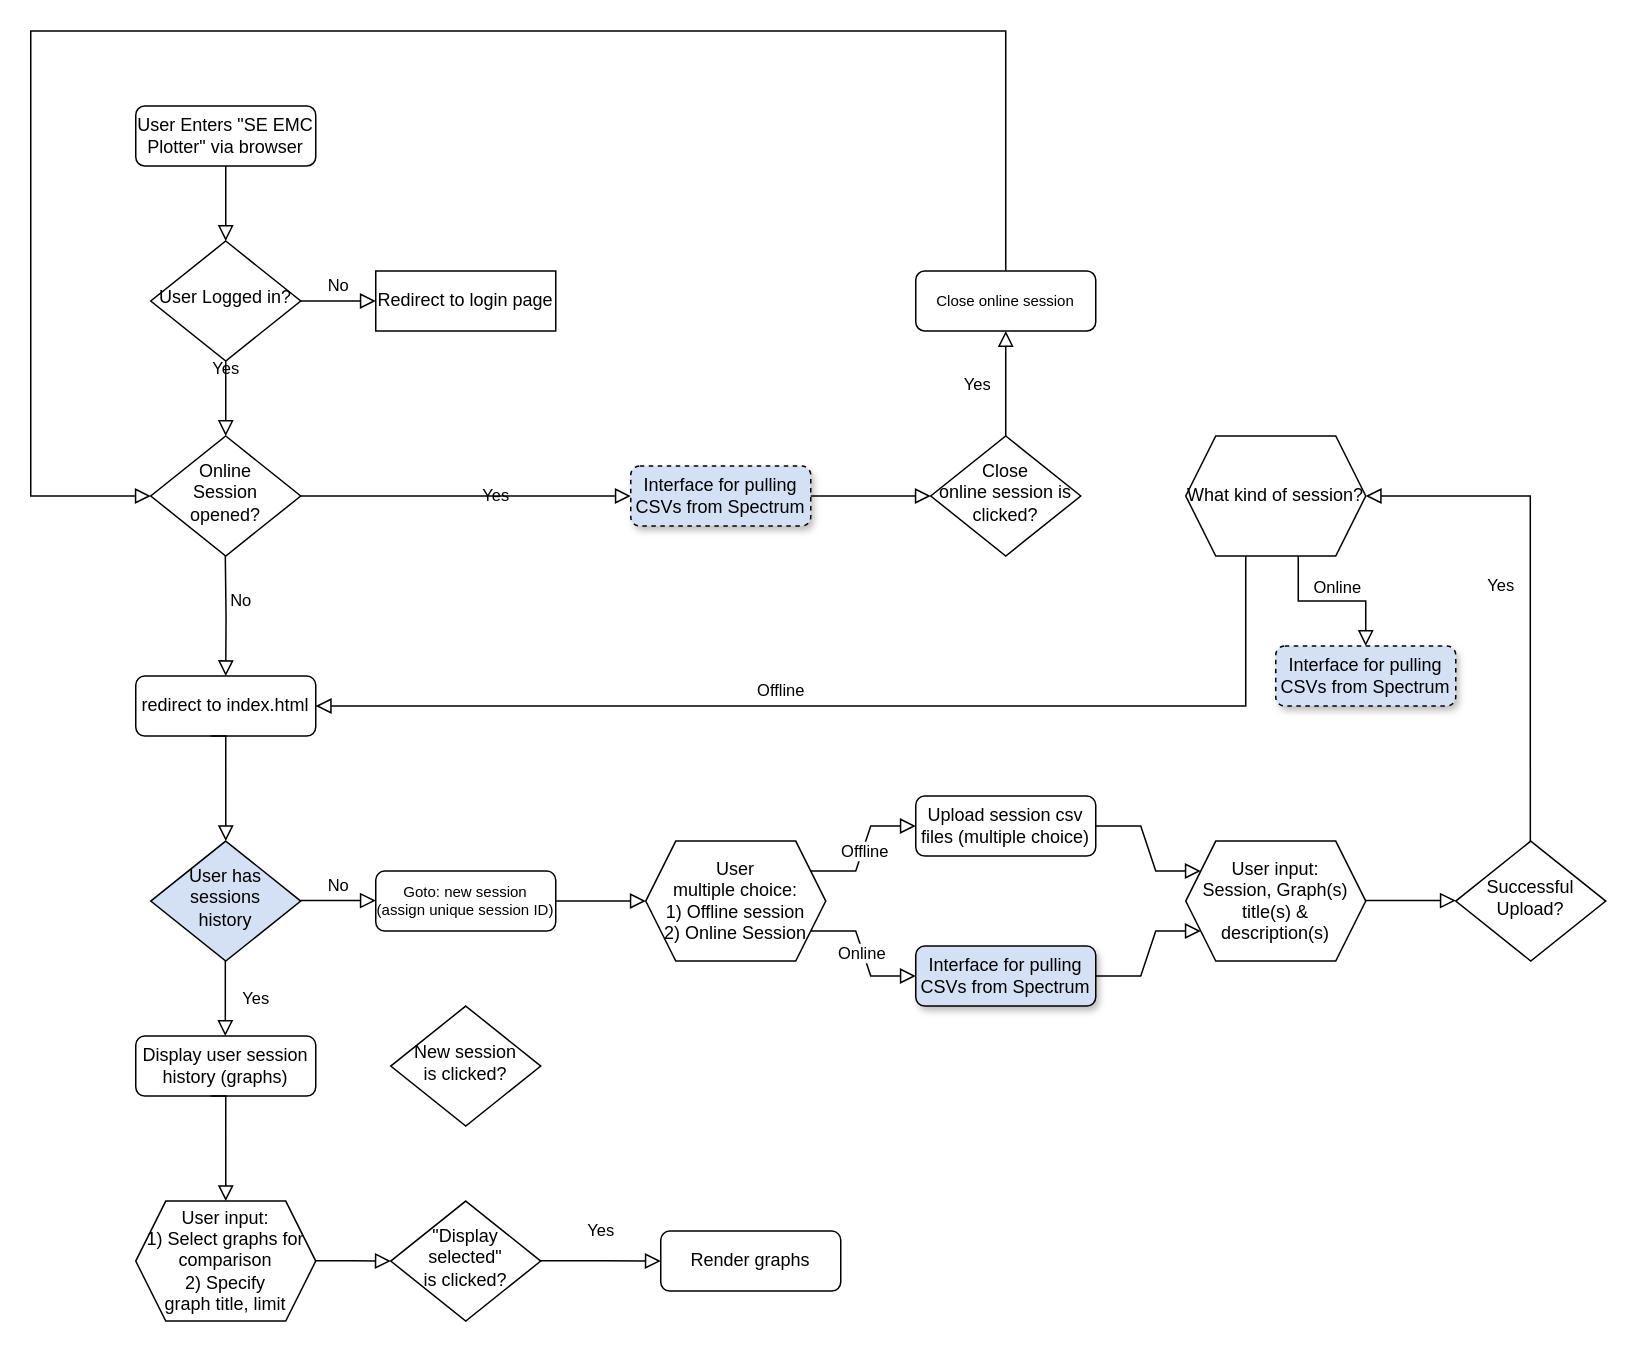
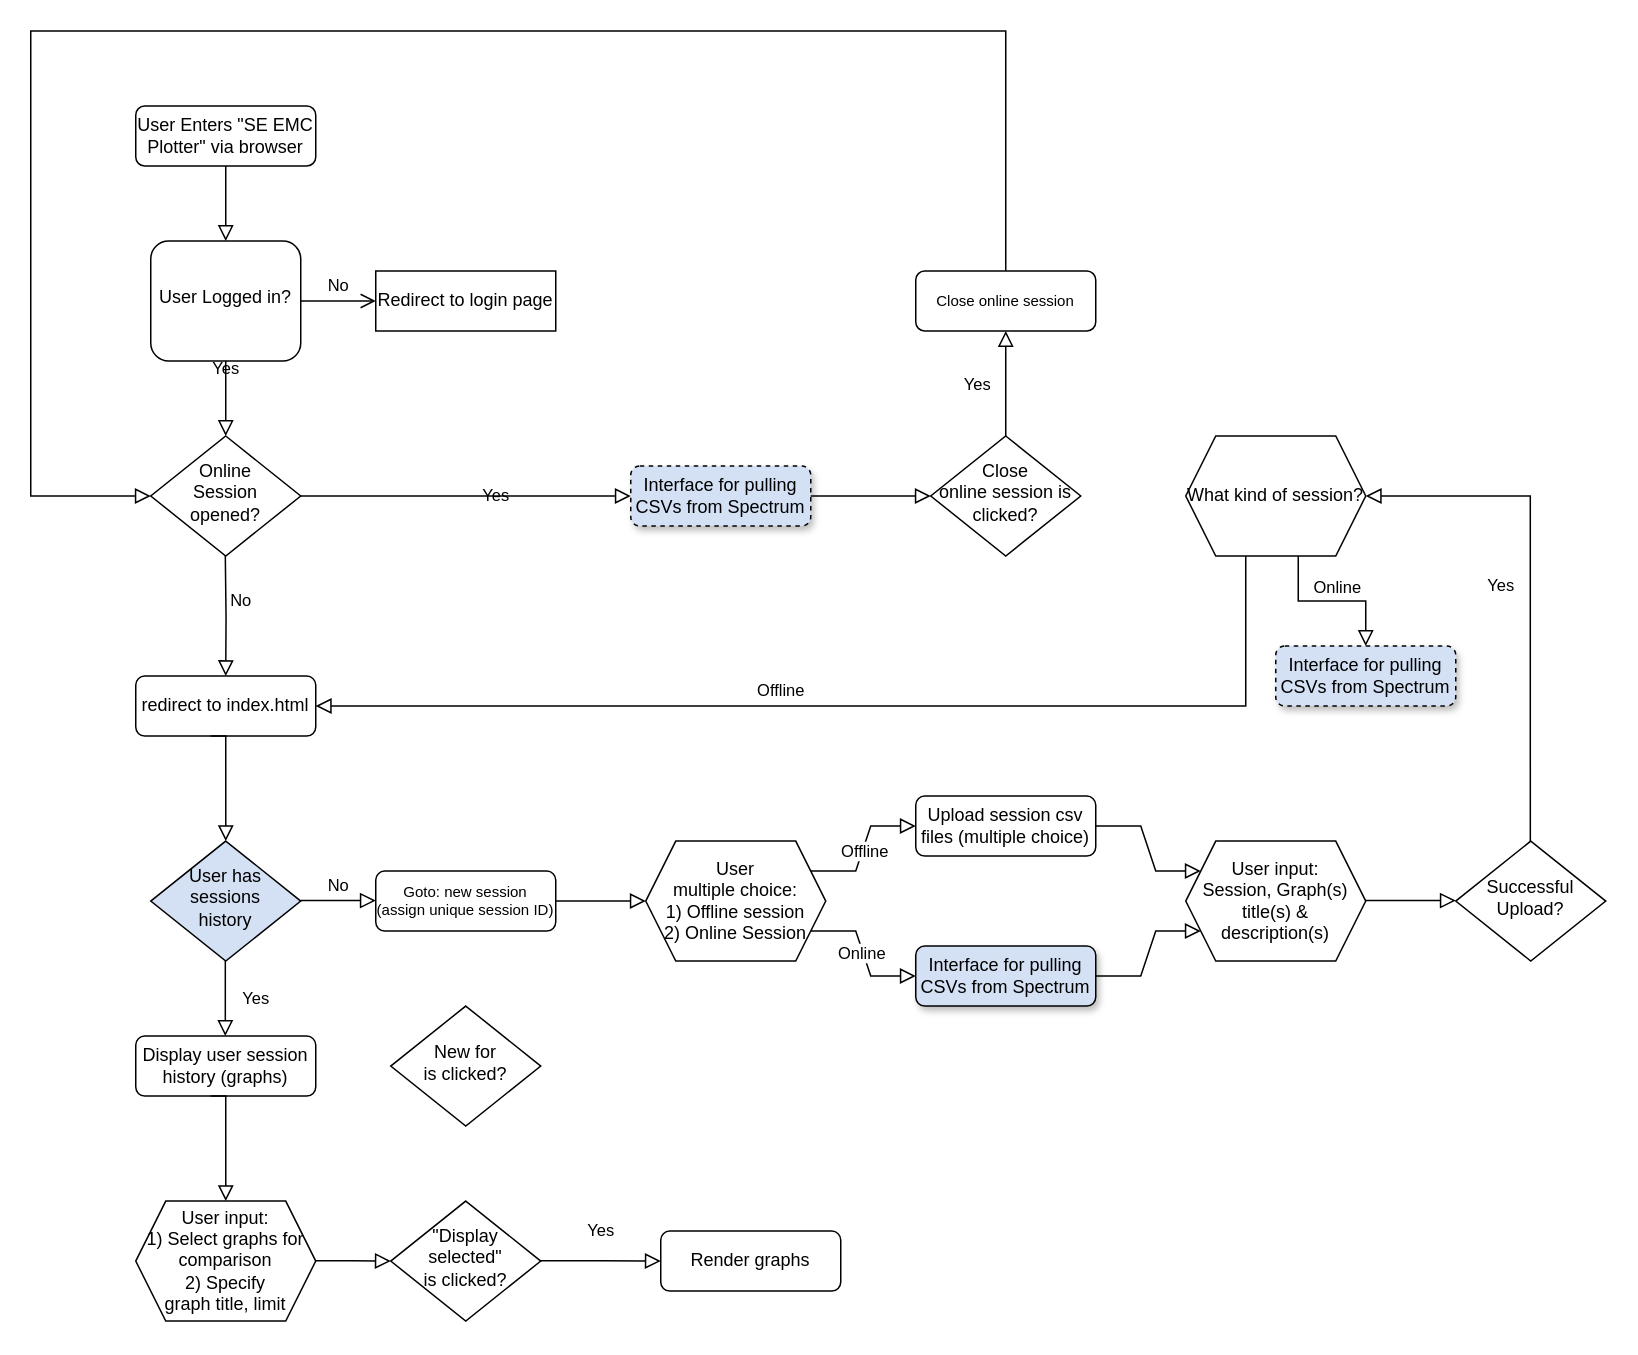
node "User Logged in?": shape diamond -> rounded rectangle
edge "User Logged in?" -> "Redirect to login page": arrowhead block -> open
node "New session is clicked?": label "New session is clicked?" -> "New for is clicked?"
